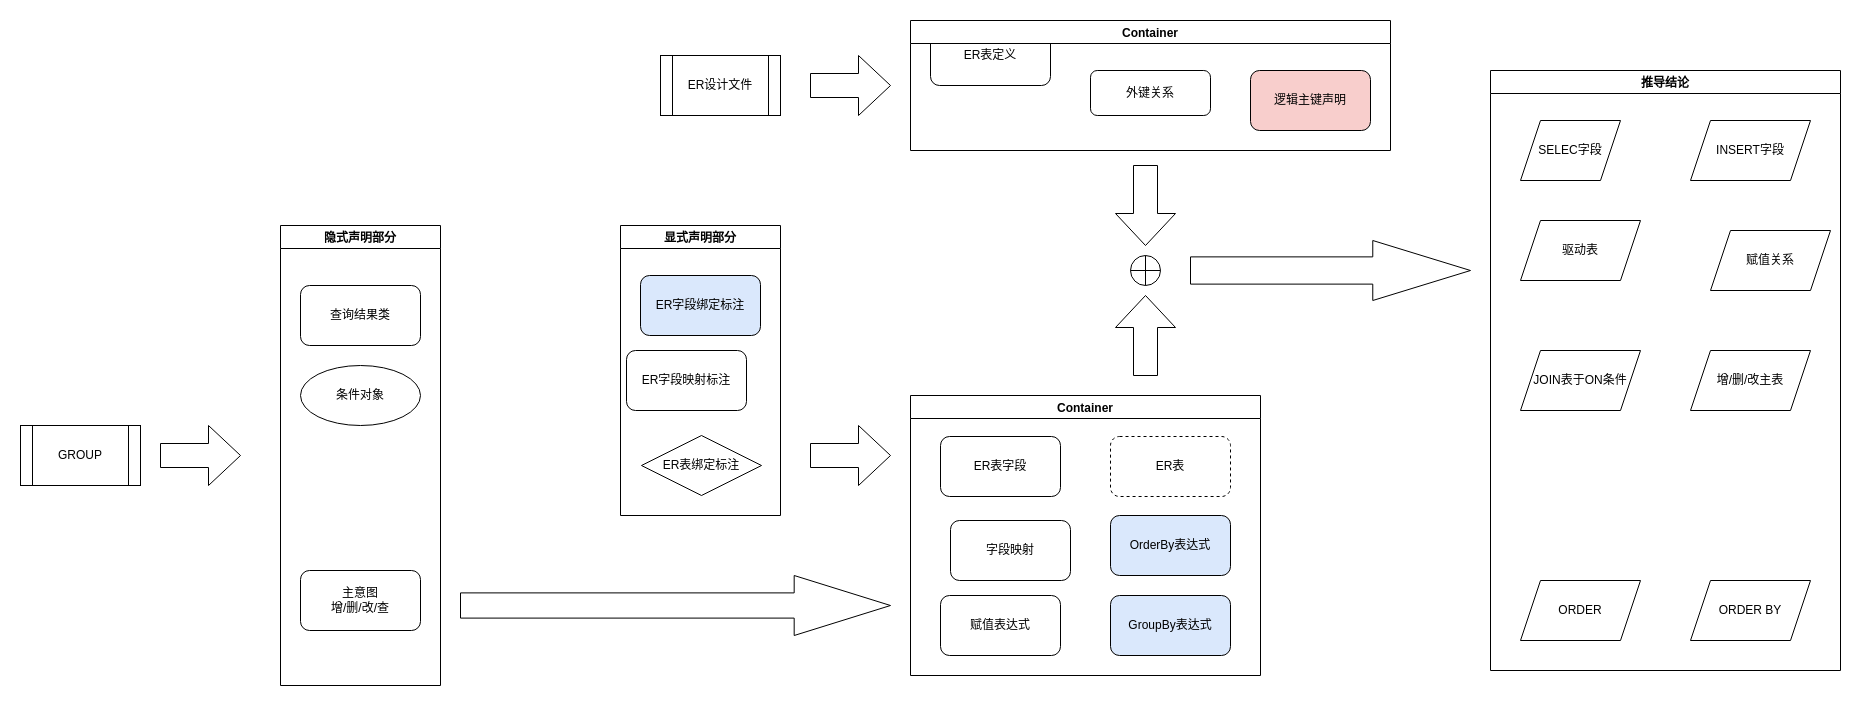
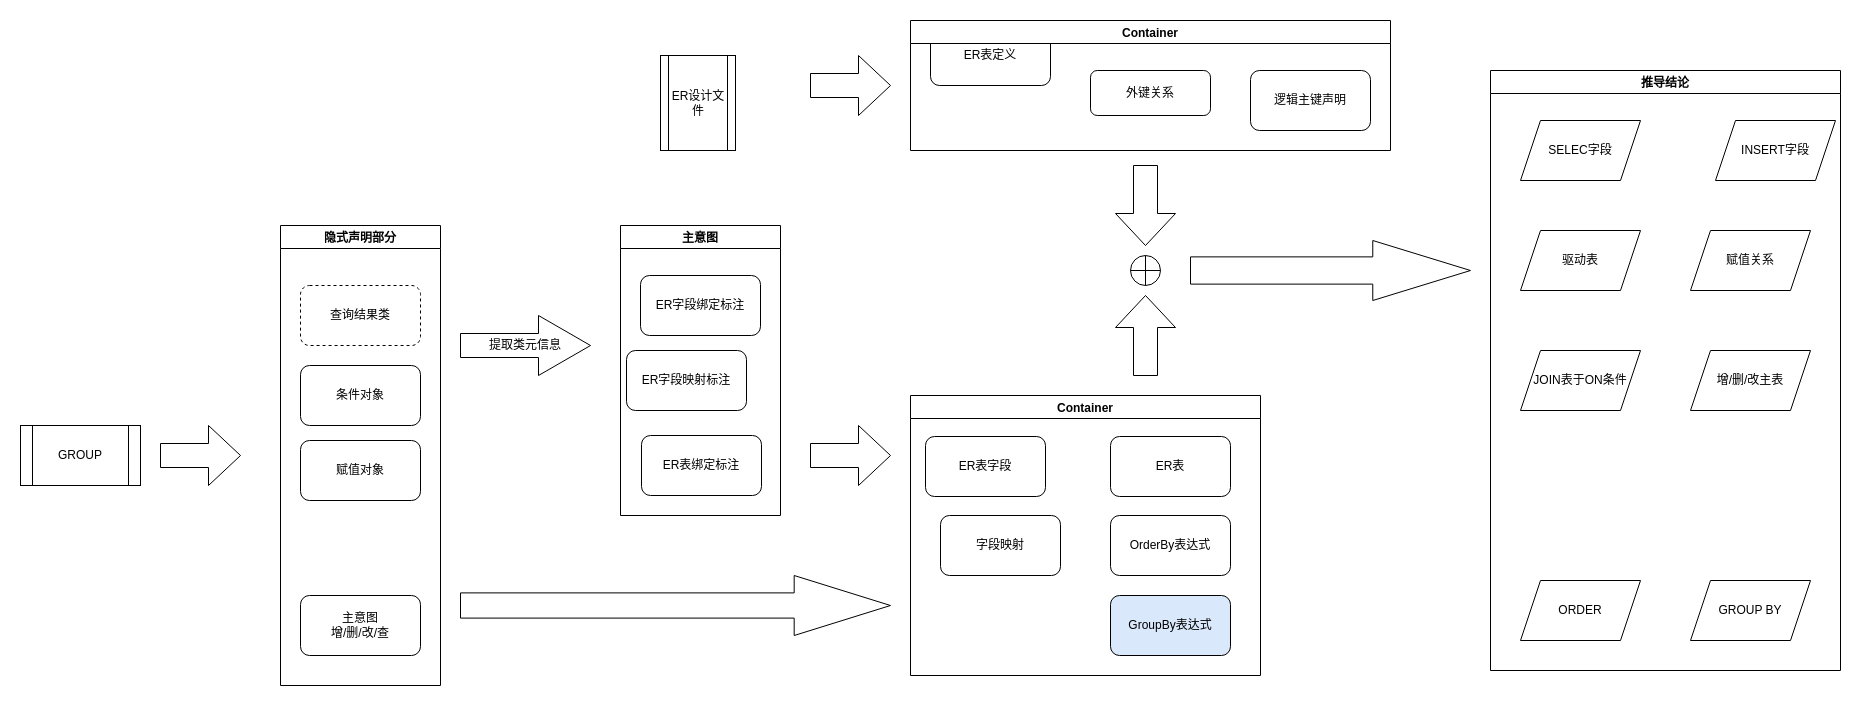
node "ER设计文件": size 120x60 -> 75x95
node "逻辑主键声明": fillcolor #f8cecc -> #ffffff
node "SELEC字段": size 100x60 -> 120x60
node "INSERT字段": moved (1751, 151) -> (1776, 151)
node "显式声明部分": label "显式声明部分" -> "主意图"
node "驱动表": moved (1581, 251) -> (1581, 261)
node "赋值关系": moved (1771, 261) -> (1751, 261)
node "ER字段绑定标注": fillcolor #dae8fc -> #ffffff
node "查询结果类": style solid -> dashed
node "提取类元信息": added
node "条件对象": shape ellipse -> rounded rectangle
node "ER表绑定标注": shape diamond -> rounded rectangle
node "ER表字段": moved (1001, 467) -> (986, 467)
node "ER表": style dashed -> solid
node "赋值对象": added
node "OrderBy表达式": fillcolor #dae8fc -> #ffffff
node "字段映射": moved (1011, 551) -> (1001, 546)
node "主意图 增/删/改/查": moved (361, 601) -> (361, 626)
node "ORDER BY": label "ORDER BY" -> "GROUP BY"
node "赋值表达式": removed
